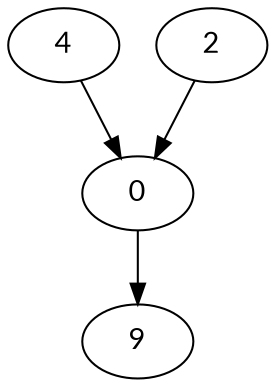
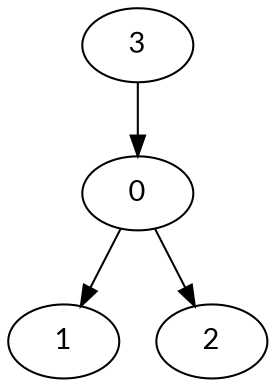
node "4": label "4" -> "3"
edge "2" -> "0": reversed
node "9": label "9" -> "1"
